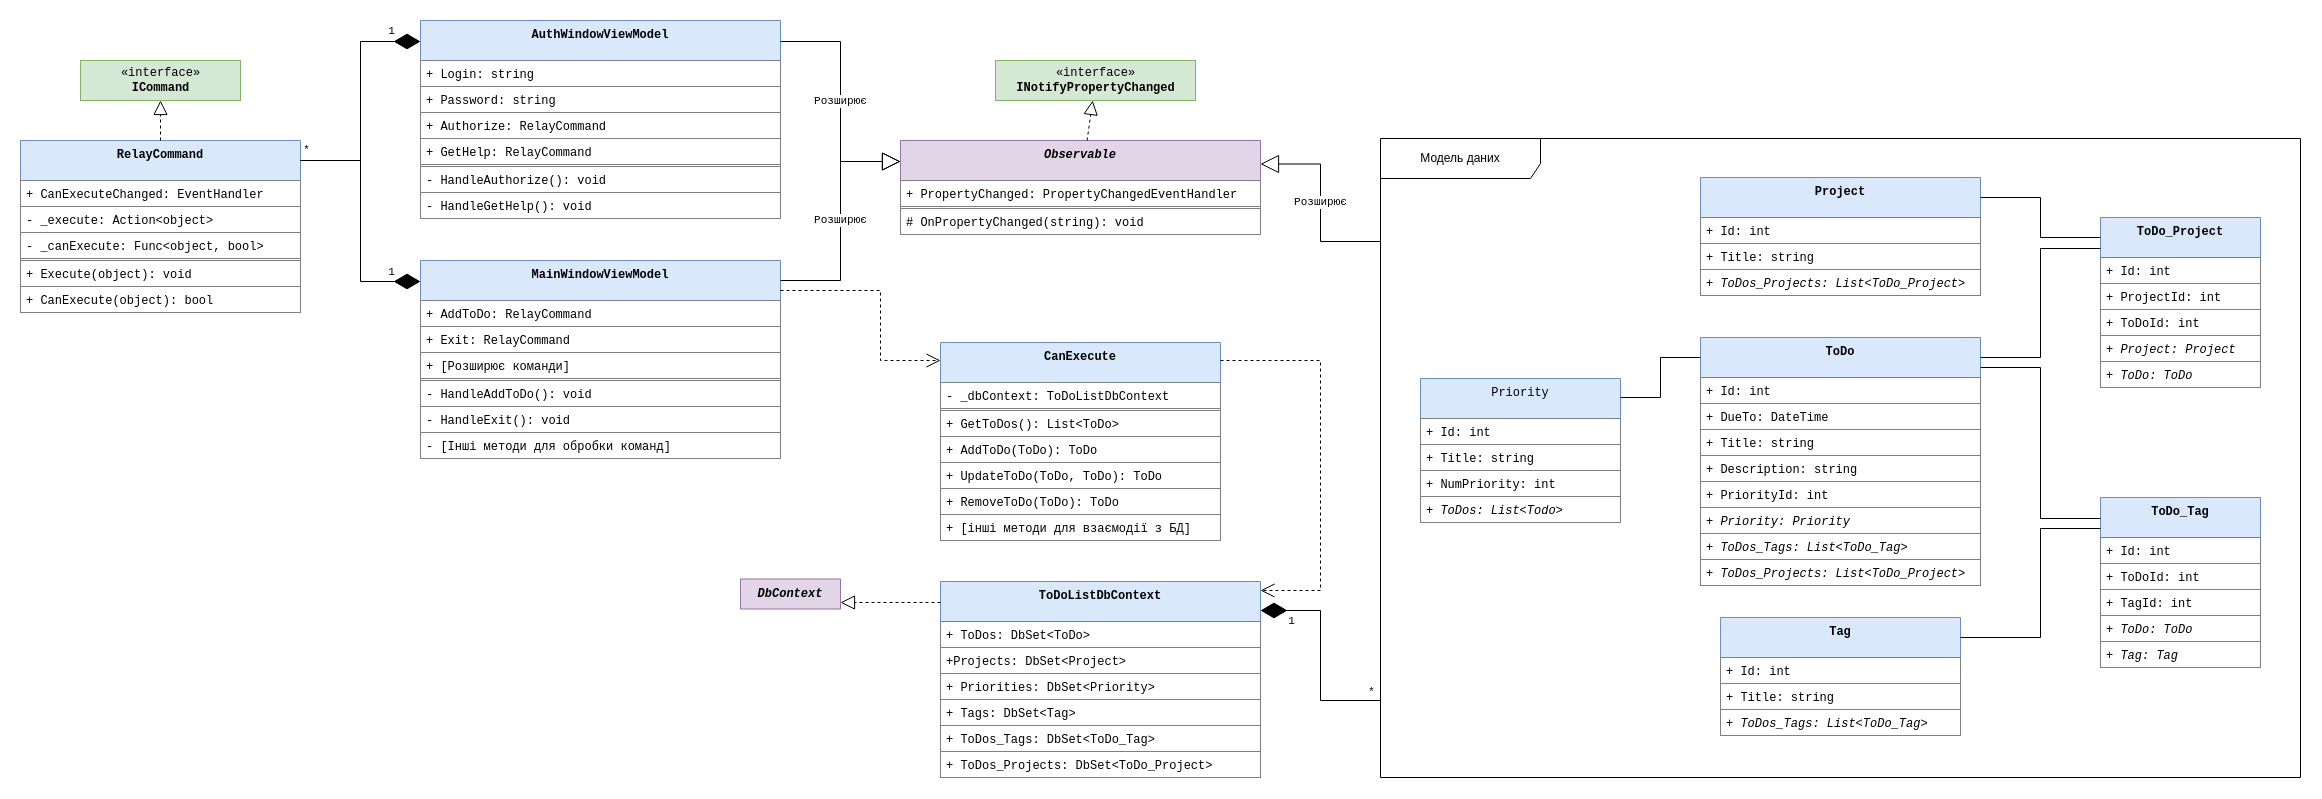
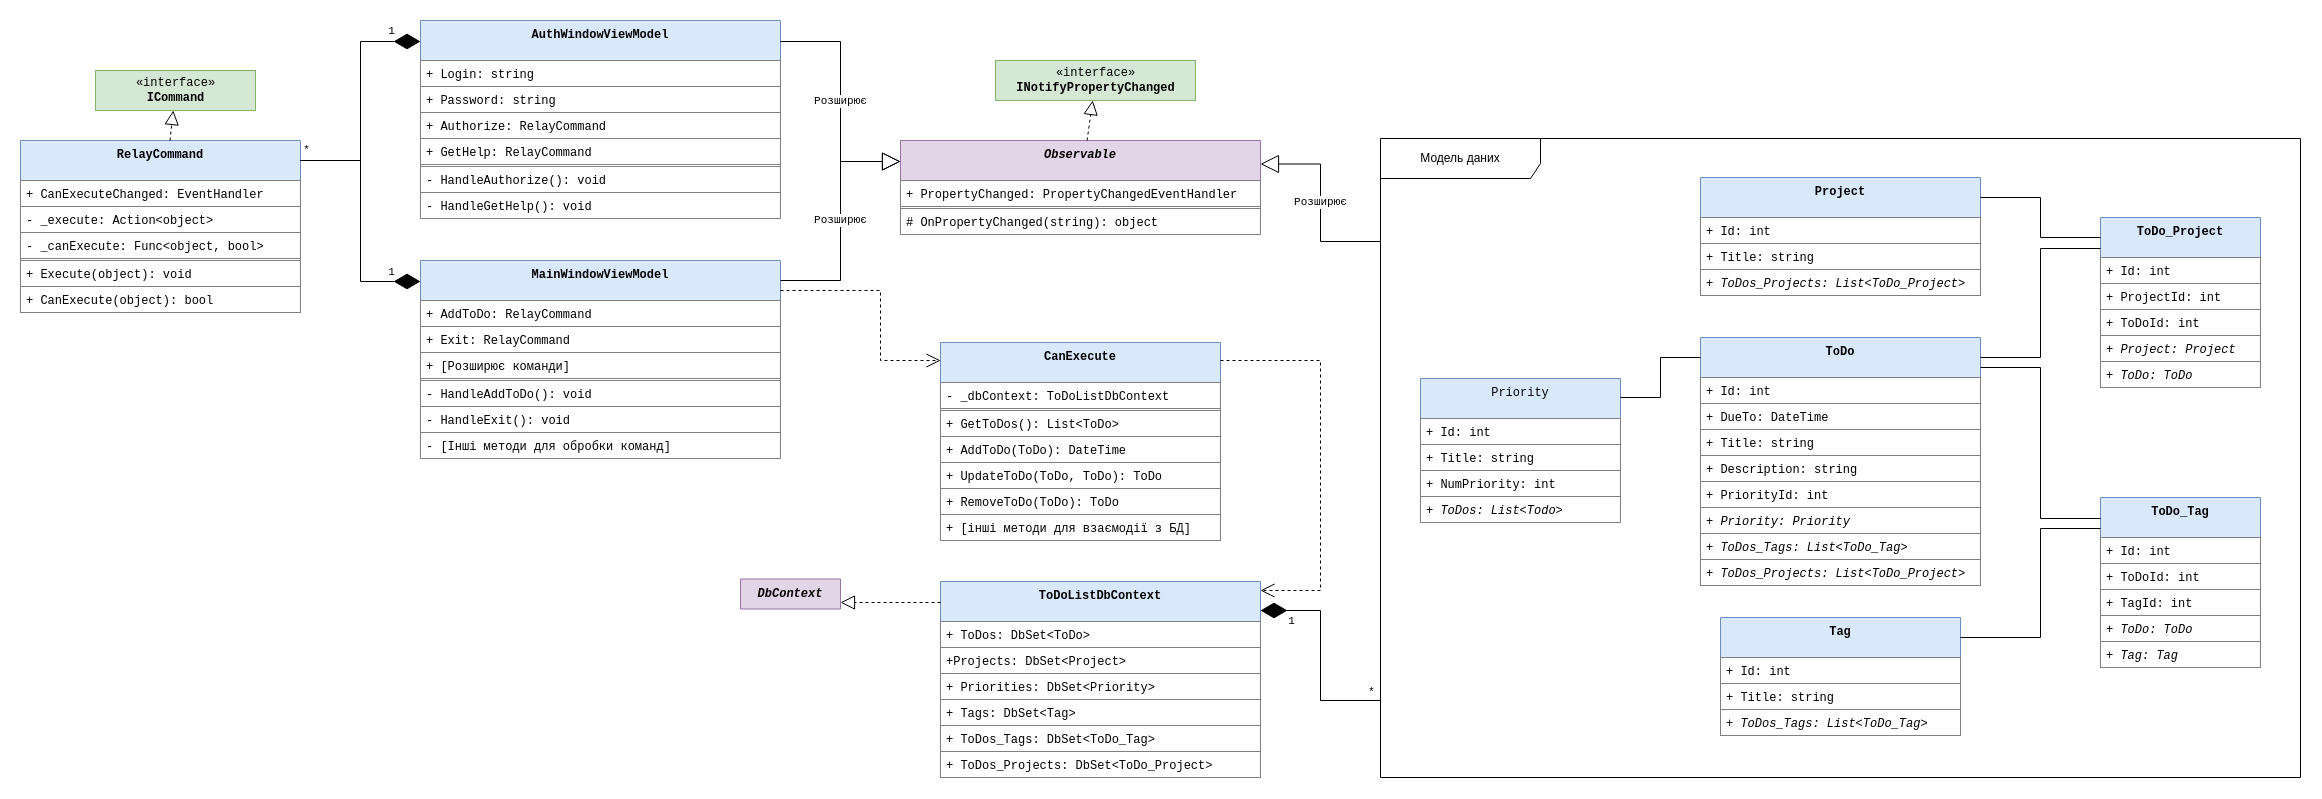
node "«interface» ICommand": moved (161, 81) -> (176, 91)
node "# OnPropertyChanged(string): void": label "# OnPropertyChanged(string): void" -> "# OnPropertyChanged(string): object"
node "+ AddToDo(ToDo): ToDo": label "+ AddToDo(ToDo): ToDo" -> "+ AddToDo(ToDo): DateTime"
